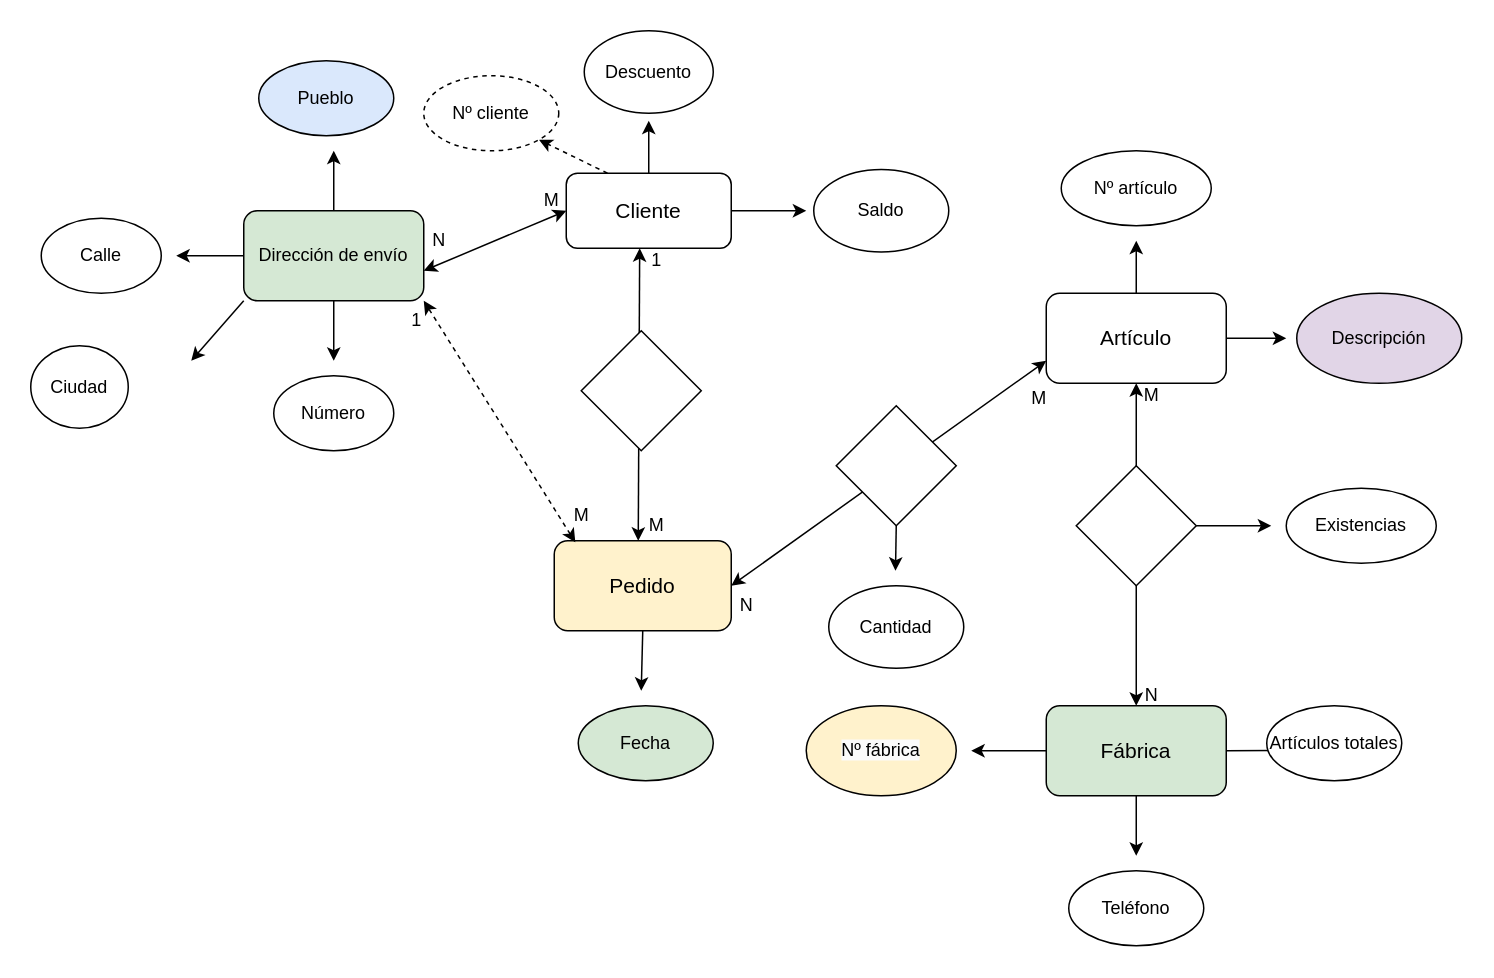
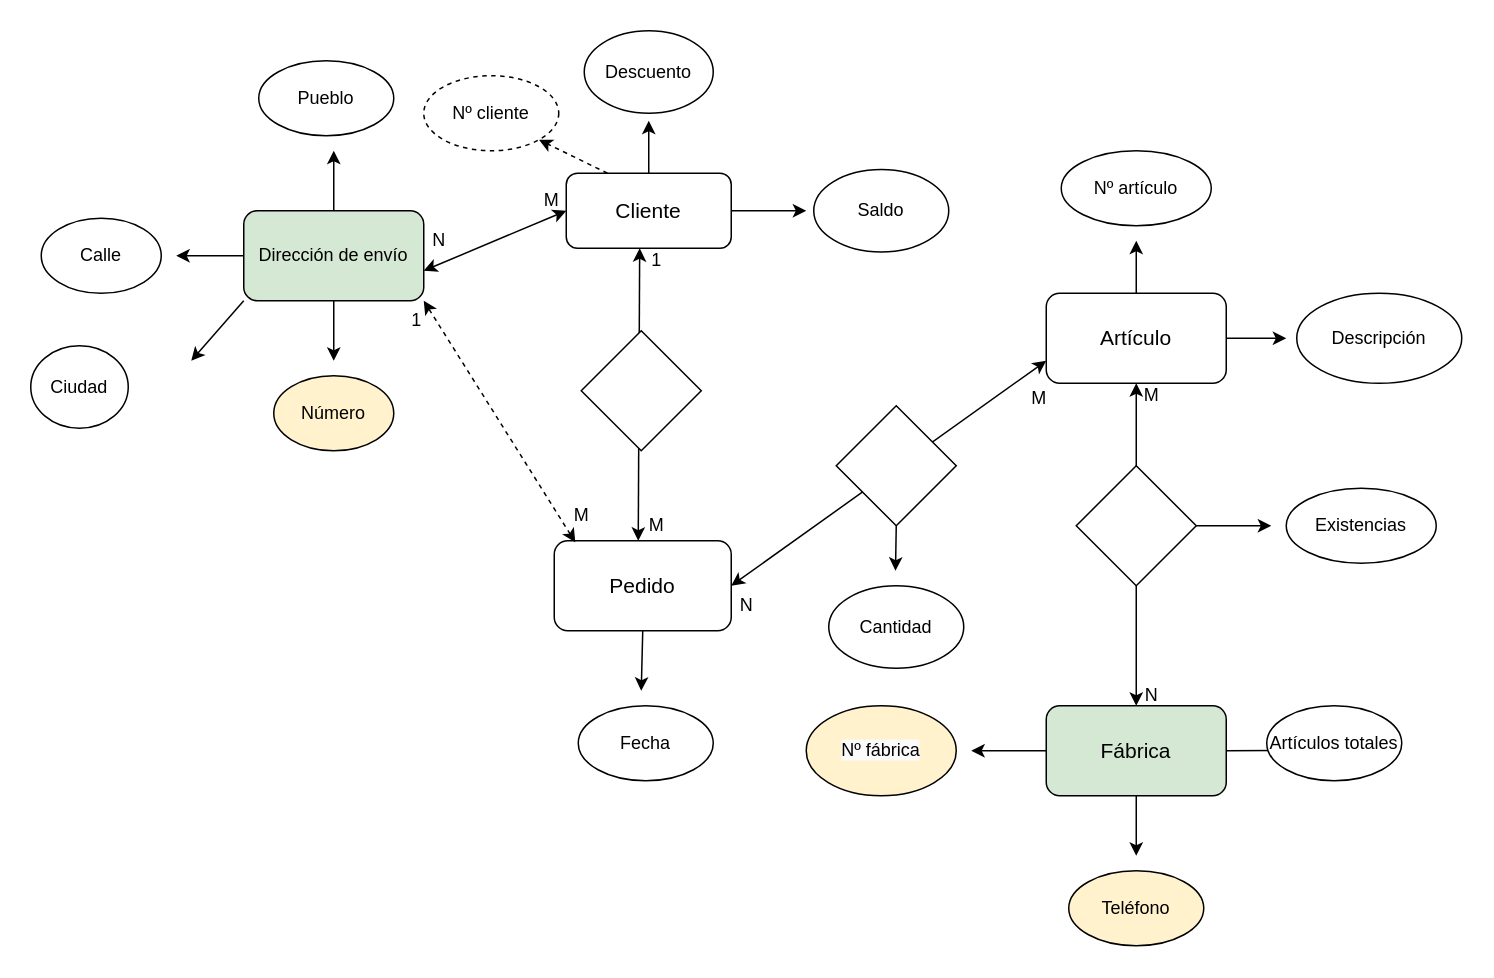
node "Pueblo": fillcolor #dae8fc -> #ffffff
node "Descripción": fillcolor #e1d5e7 -> #ffffff
node "Número": fillcolor #ffffff -> #fff2cc
node "Pedido": fillcolor #fff2cc -> #ffffff
node "Fecha": fillcolor #d5e8d4 -> #ffffff
node "Teléfono": fillcolor #ffffff -> #fff2cc
